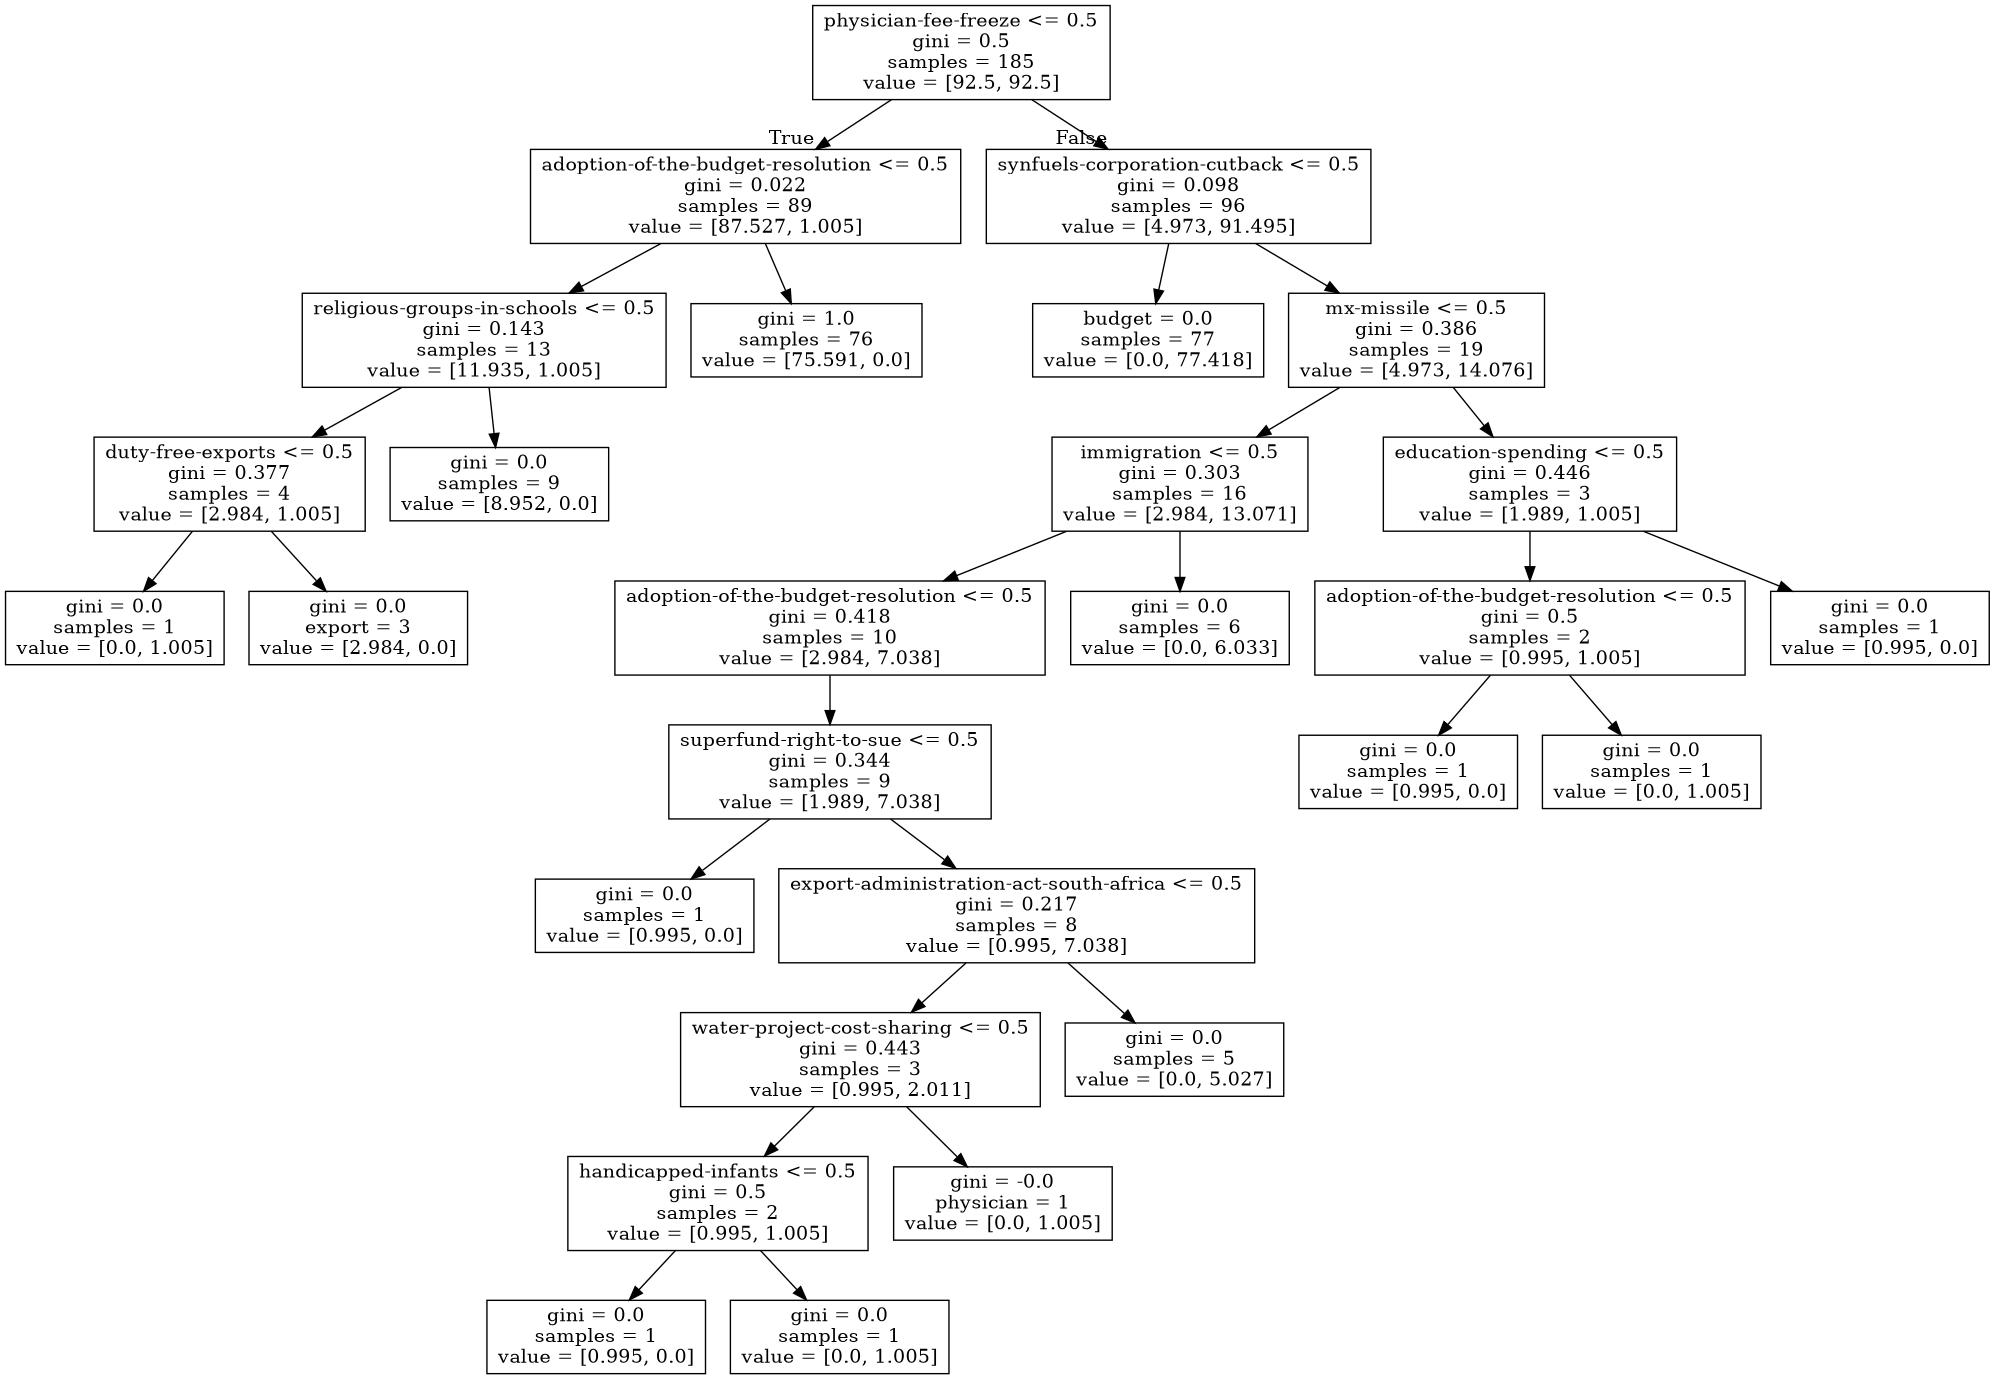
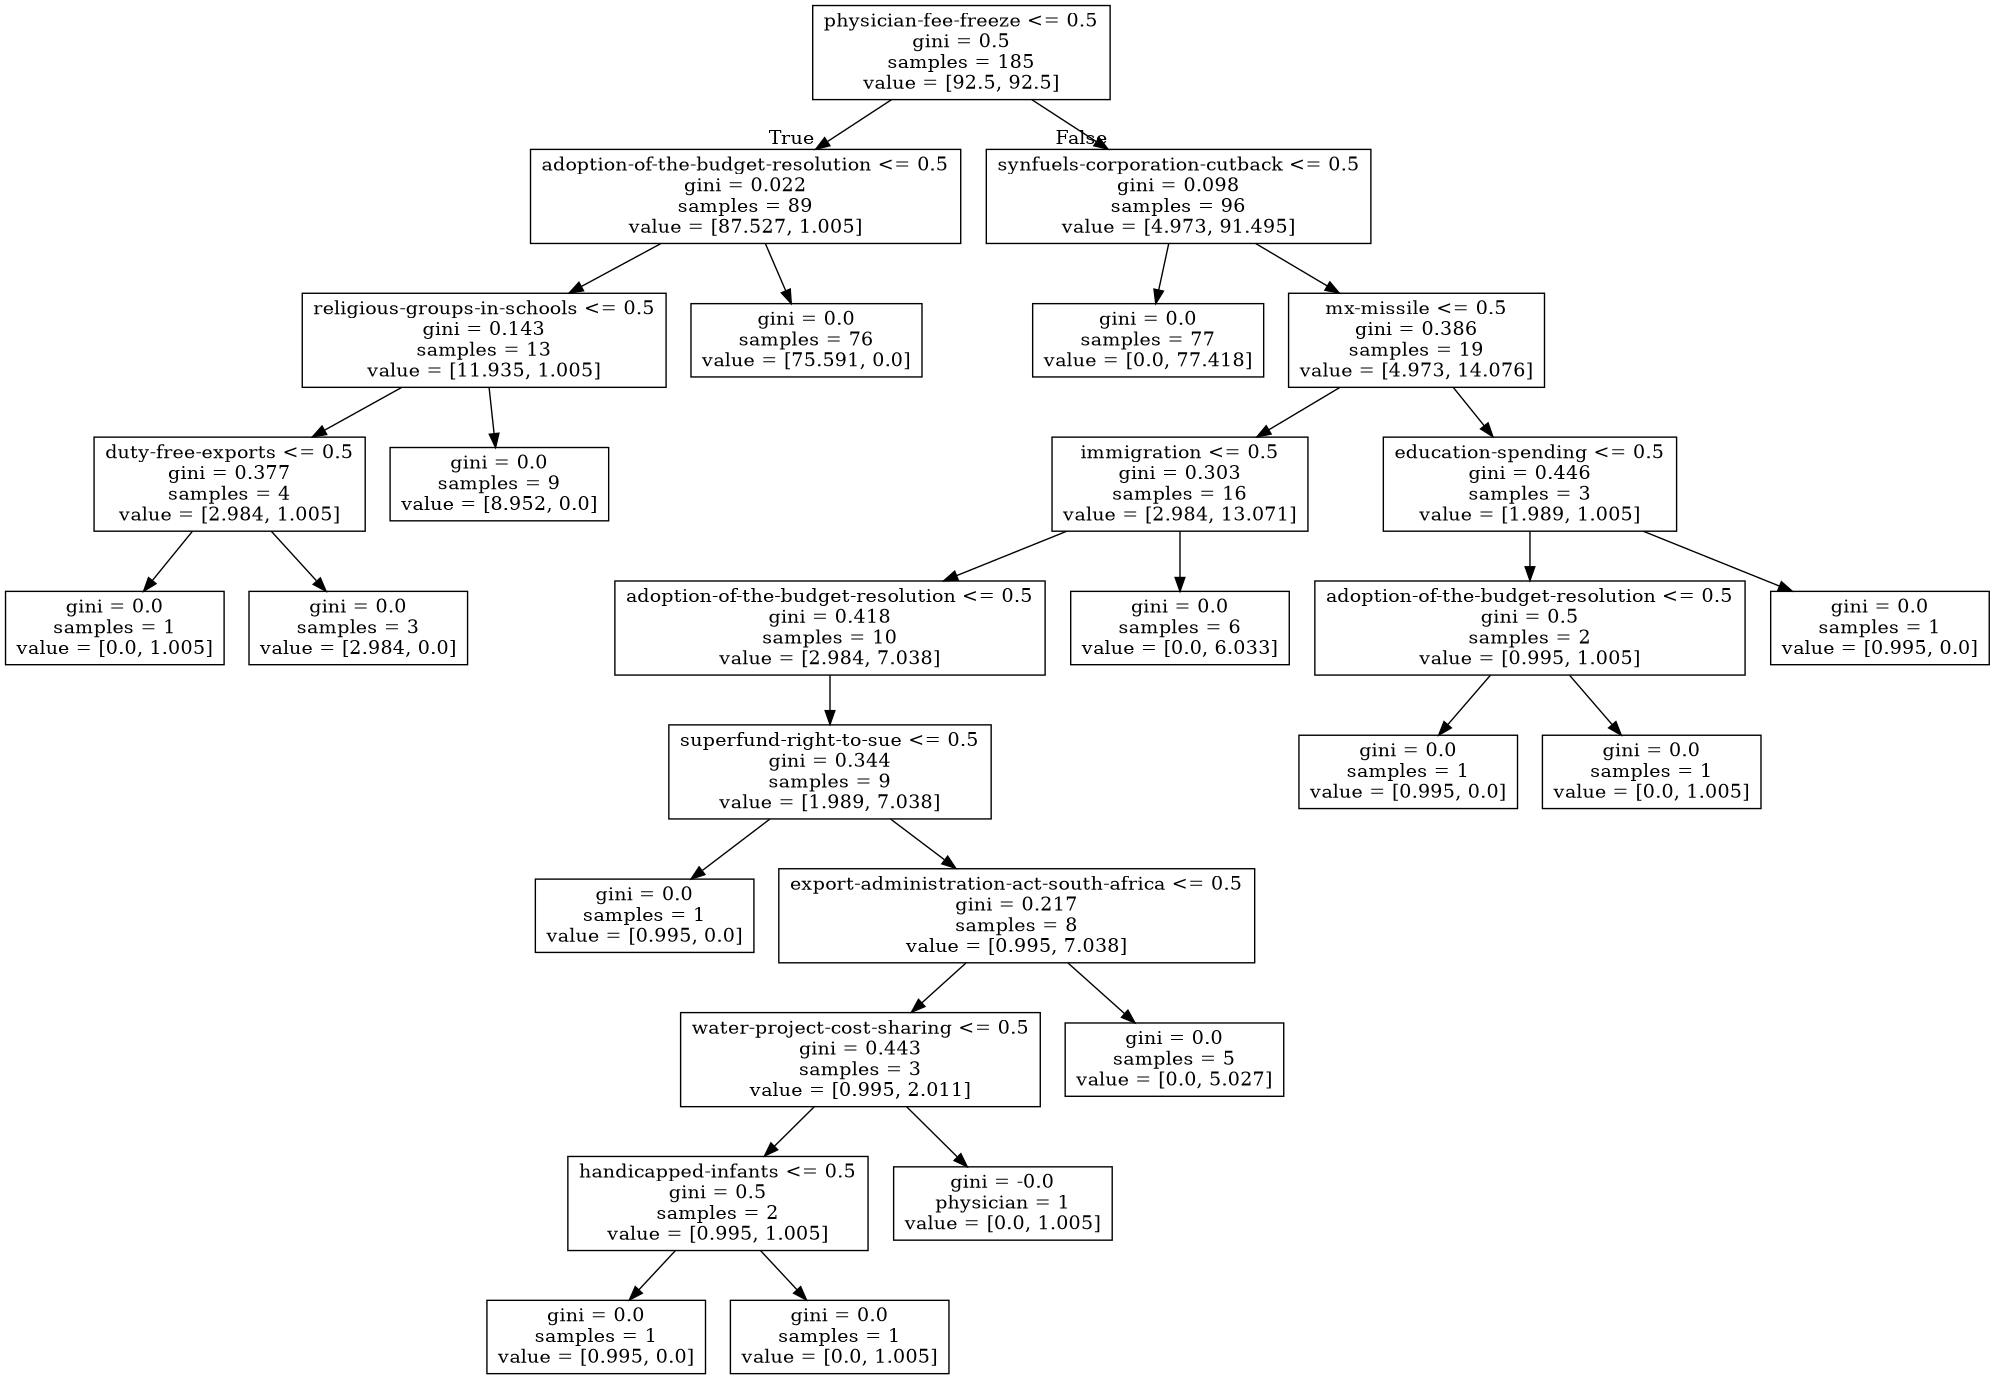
node "gini = 1.0 samples = 76 value = [75.591, 0.0]": label "gini = 1.0 samples = 76 value = [75.591, 0.0]" -> "gini = 0.0 samples = 76 value = [75.591, 0.0]"
node "budget = 0.0 samples = 77 value = [0.0, 77.418]": label "budget = 0.0 samples = 77 value = [0.0, 77.418]" -> "gini = 0.0 samples = 77 value = [0.0, 77.418]"
node "gini = 0.0 export = 3 value = [2.984, 0.0]": label "gini = 0.0 export = 3 value = [2.984, 0.0]" -> "gini = 0.0 samples = 3 value = [2.984, 0.0]"
